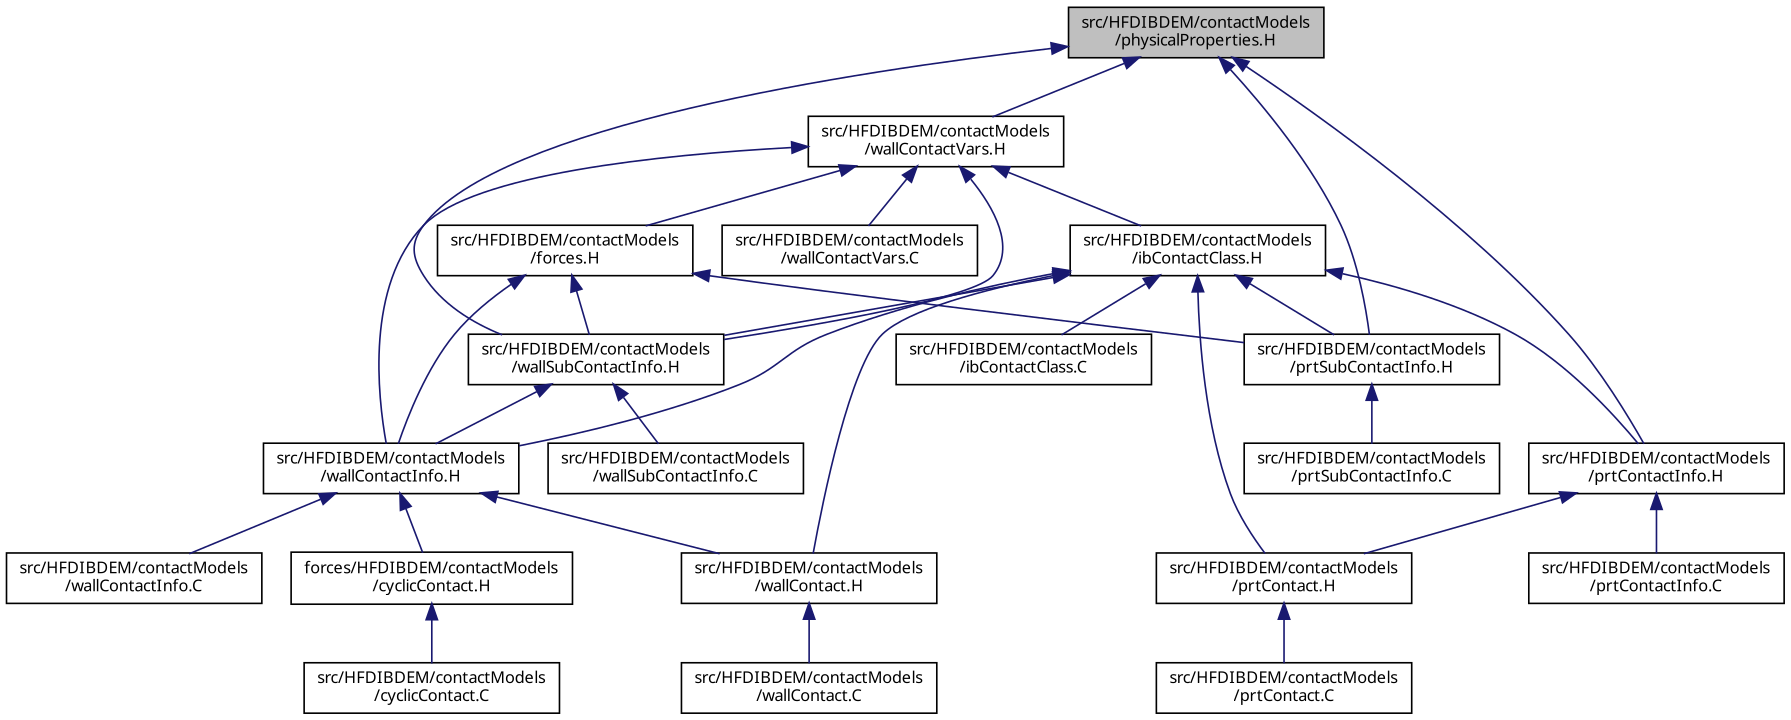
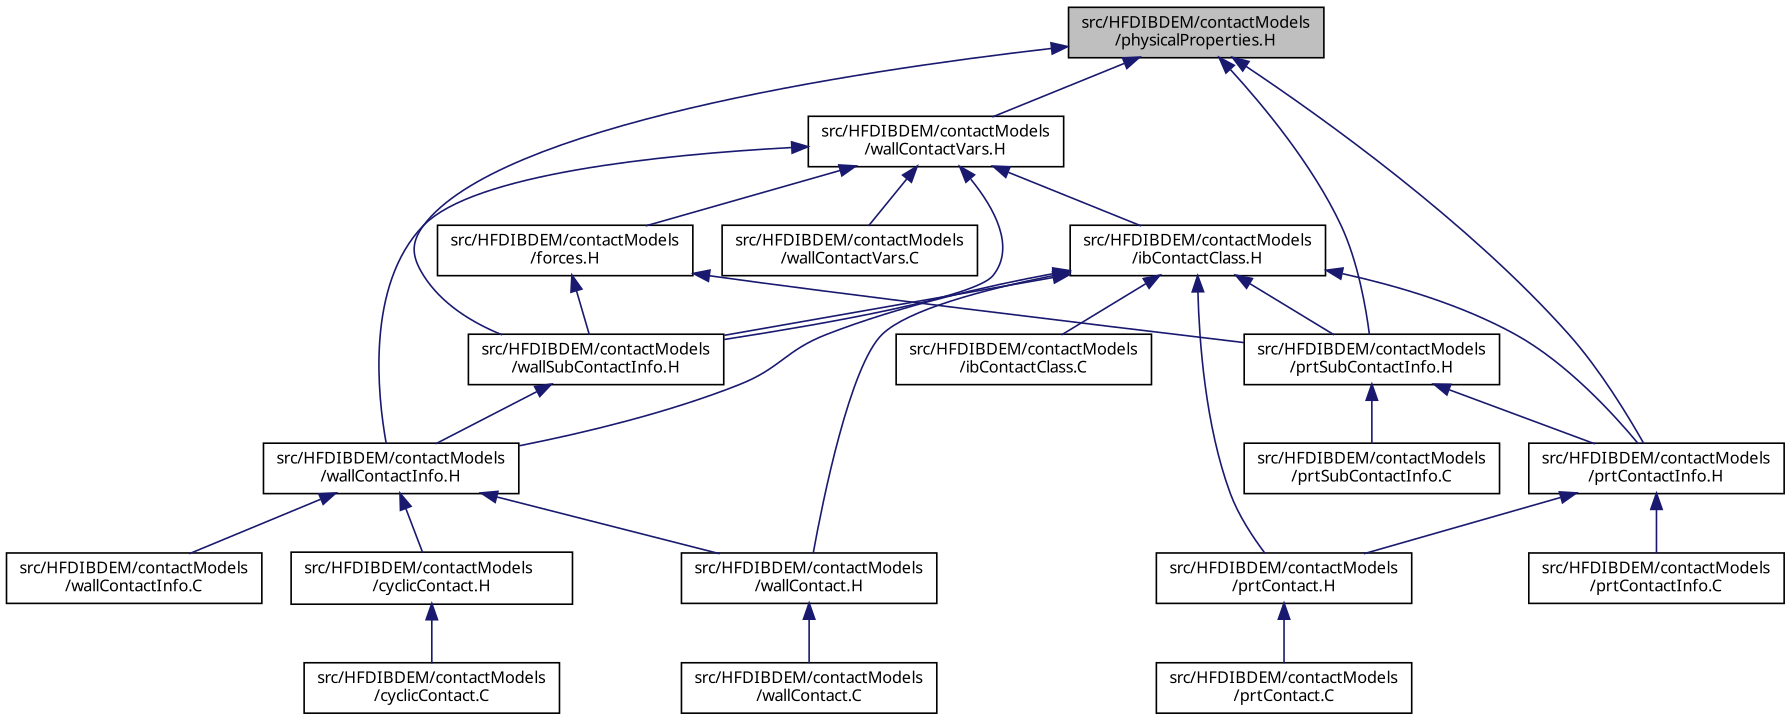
edge "src/HFDIBDEM/contactModels /wallContactInfo.H" -> "src/HFDIBDEM/contactModels /forces.H": removed
edge "src/HFDIBDEM/contactModels /prtContactInfo.H" -> "src/HFDIBDEM/contactModels /prtSubContactInfo.H": added
node "src/HFDIBDEM/contactModels /wallSubContactInfo.C": removed
node "forces/HFDIBDEM/contactModels /cyclicContact.H": label "forces/HFDIBDEM/contactModels /cyclicContact.H" -> "src/HFDIBDEM/contactModels /cyclicContact.H"
